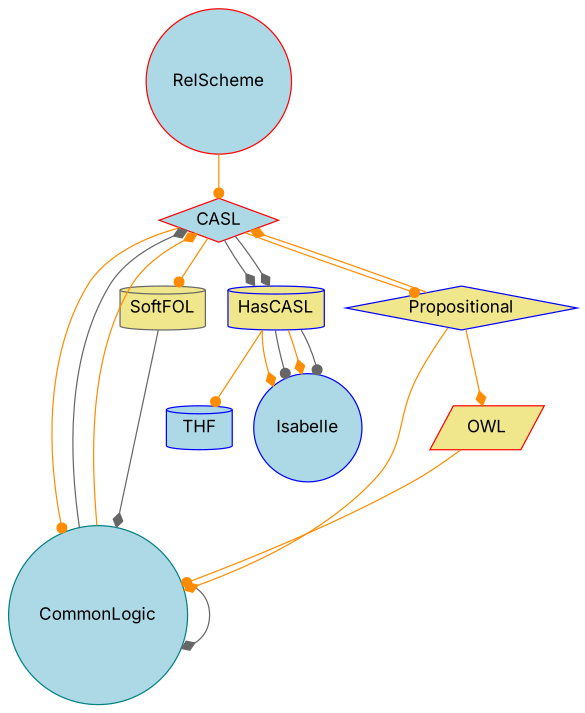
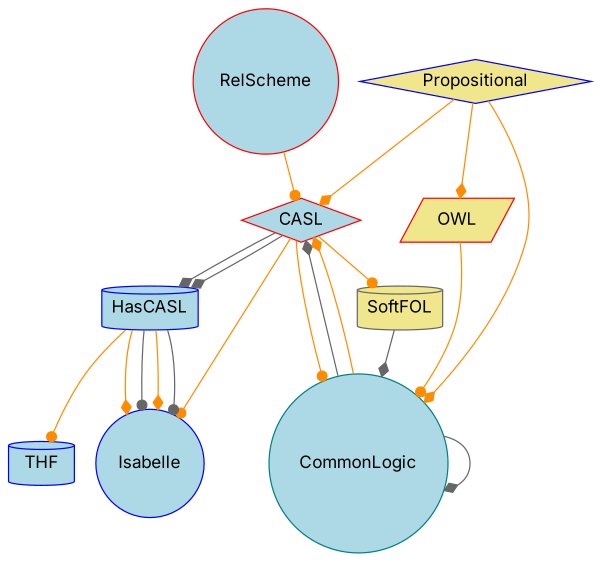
edge "CASL" -> "Propositional": now "CASL" -> "Isabelle"
node "HasCASL": fillcolor khaki -> lightblue
